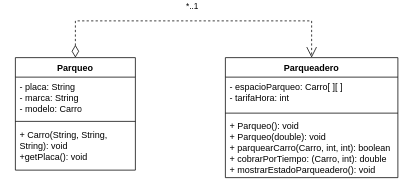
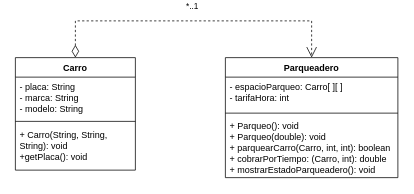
node "Parqueo": label "Parqueo" -> "Carro"
node "- placa: String - marca: String - modelo: Carro": label "- placa: String - marca: String - modelo: Carro" -> "- placa: String - marca: String - modelo: String"
